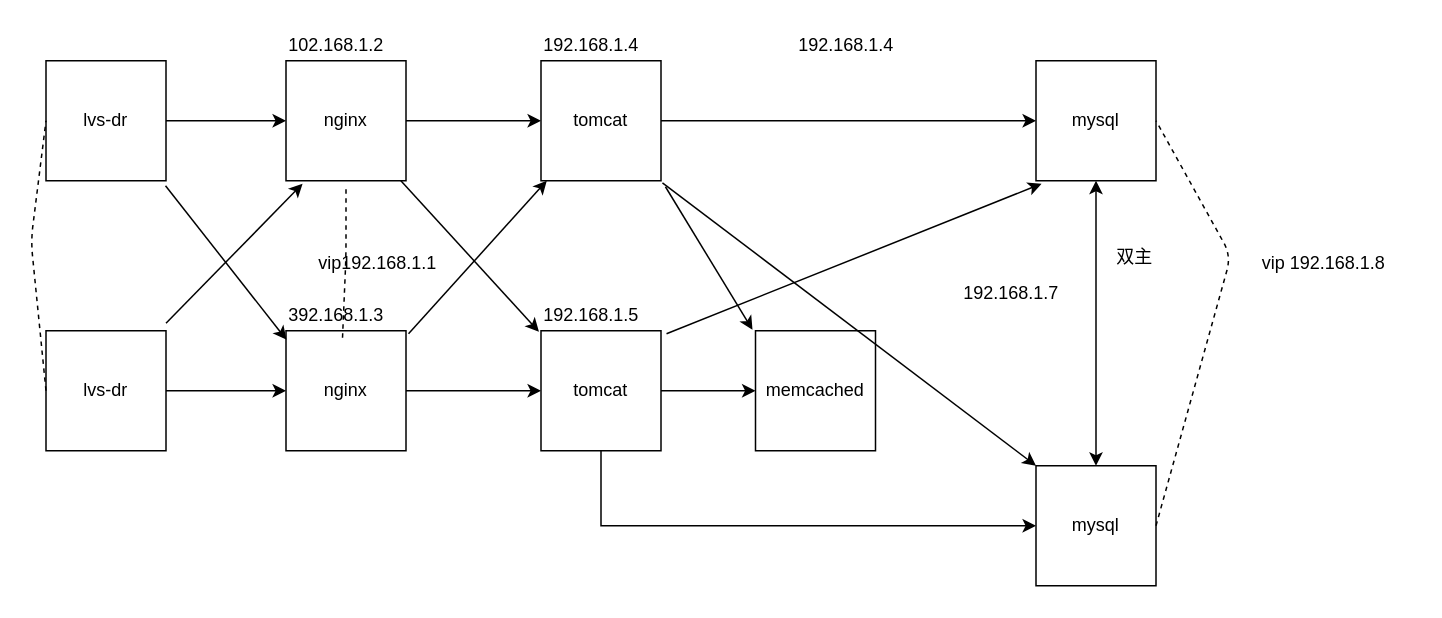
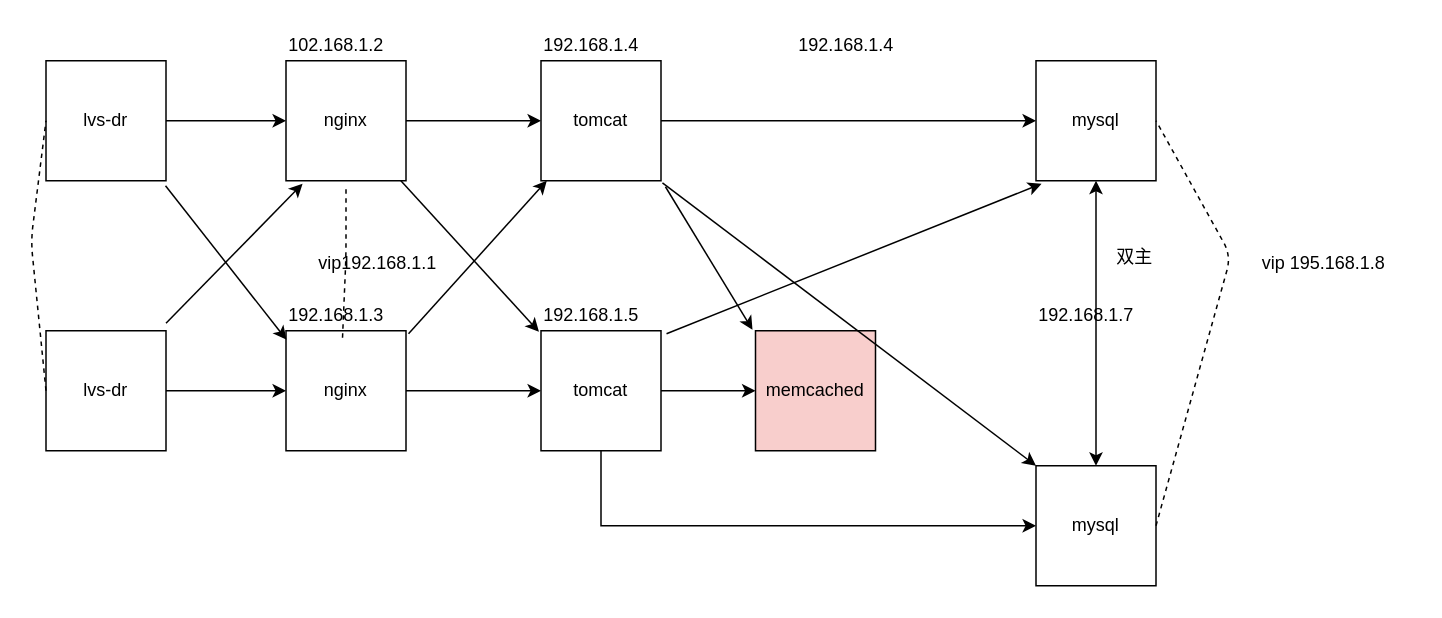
node "vip 192.168.1.8": label "vip 192.168.1.8" -> "vip 195.168.1.8"
node "192.168.1.7": moved (1021, 293) -> (1096, 316)
node "392.168.1.3": label "392.168.1.3" -> "192.168.1.3"
node "memcached": fillcolor #ffffff -> #f8cecc
